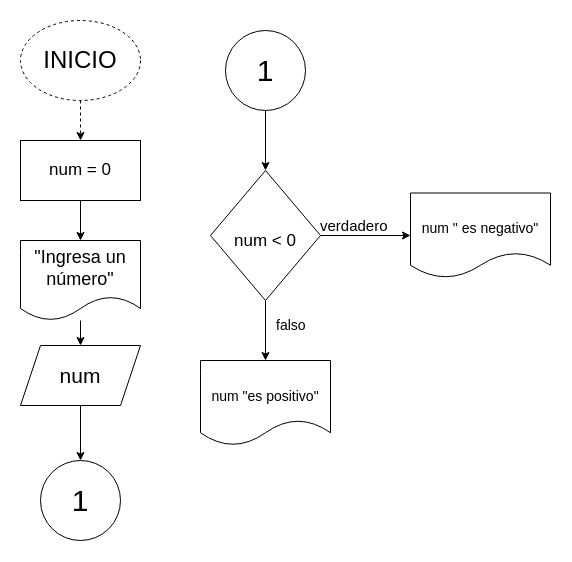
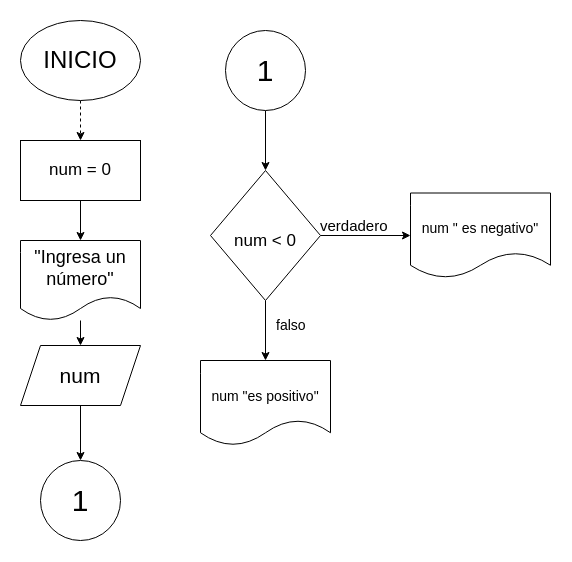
node "INICIO": style dashed -> solid
